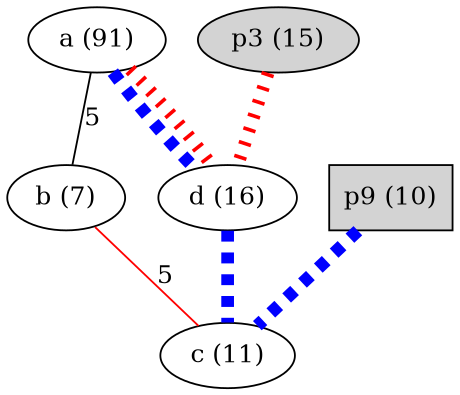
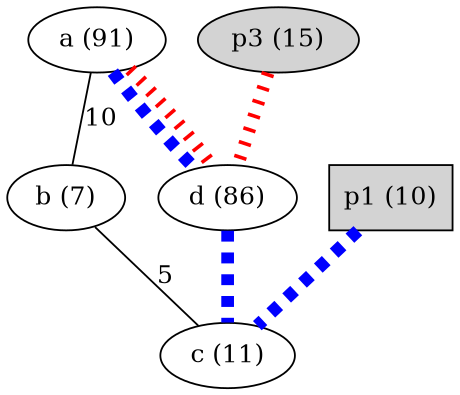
edge "a (91)" -- "b (7)": label "5" -> "10"
node "d (16)": label "d (16)" -> "d (86)"
node "p9 (10)": label "p9 (10)" -> "p1 (10)"
edge "b (7)" -- "c (11)": color red -> black
